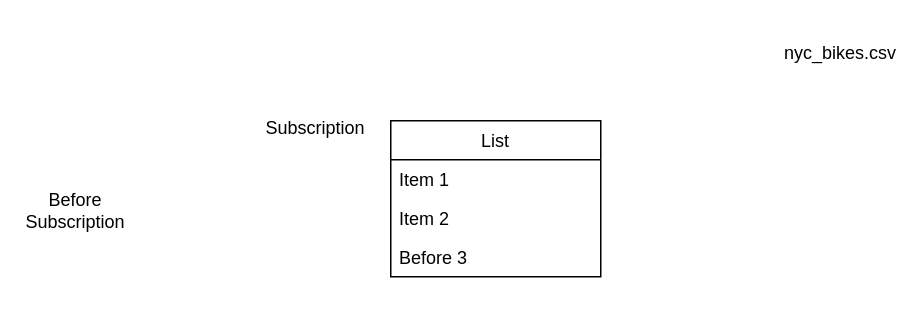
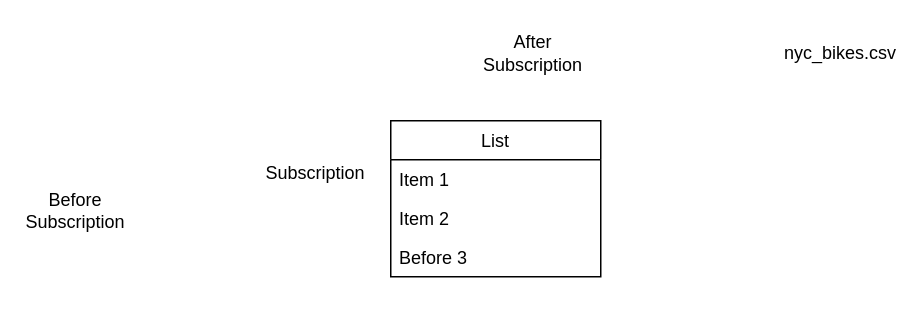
node "After Subscription": added
node "Subscription": moved (316, 128) -> (316, 173)
